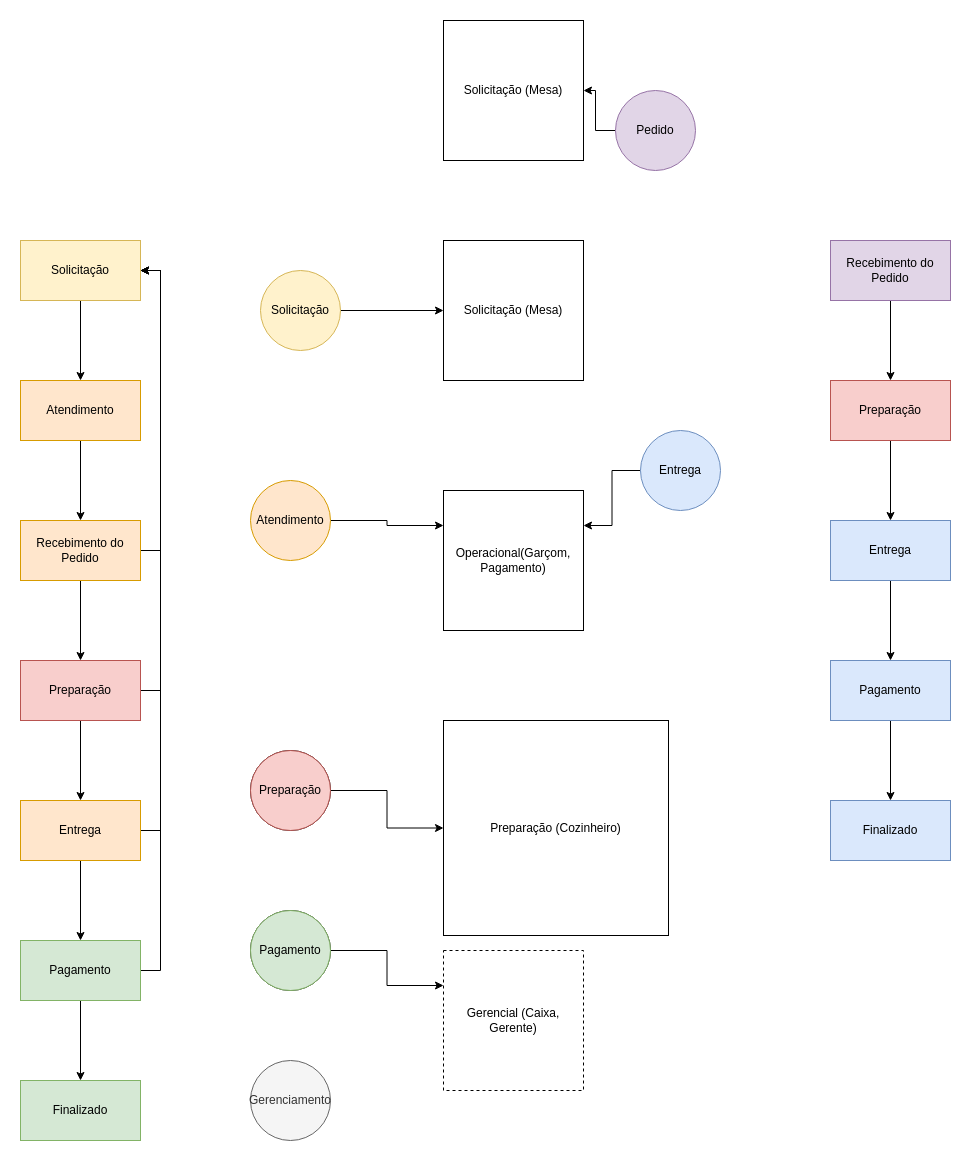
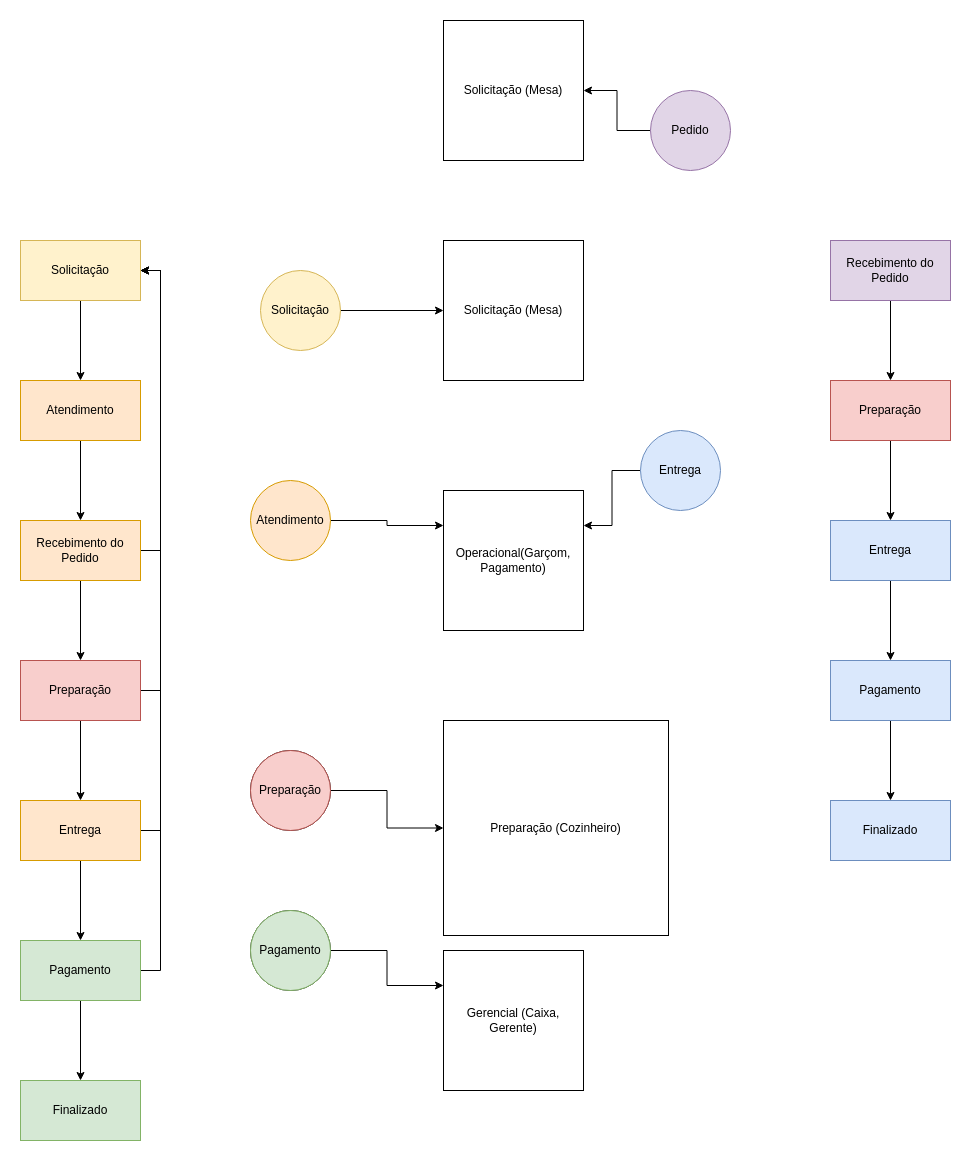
node "Pedido": moved (656, 131) -> (691, 131)
node "Gerencial (Caixa, Gerente)": style dashed -> solid
node "Gerenciamento": removed
